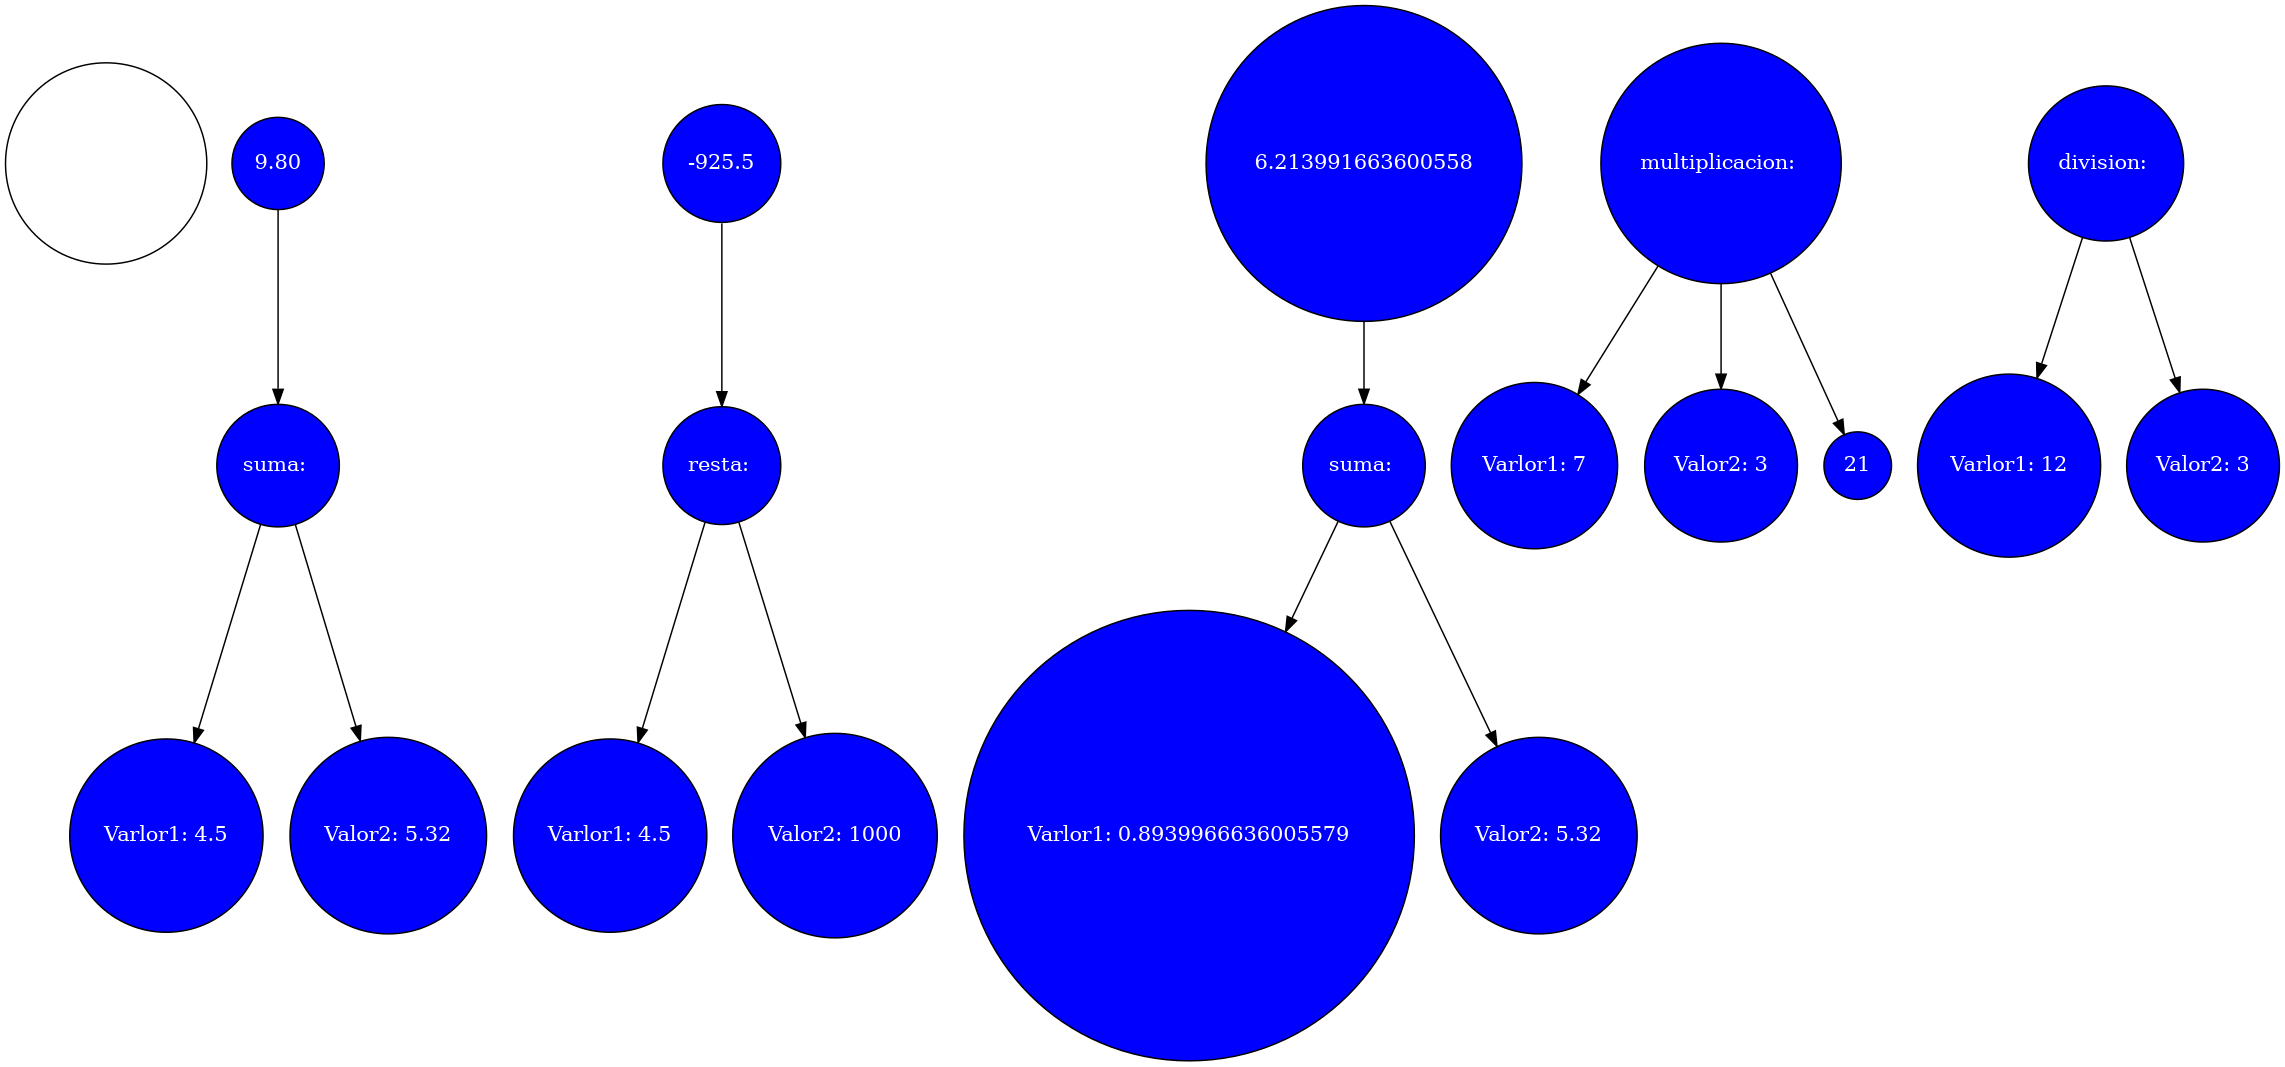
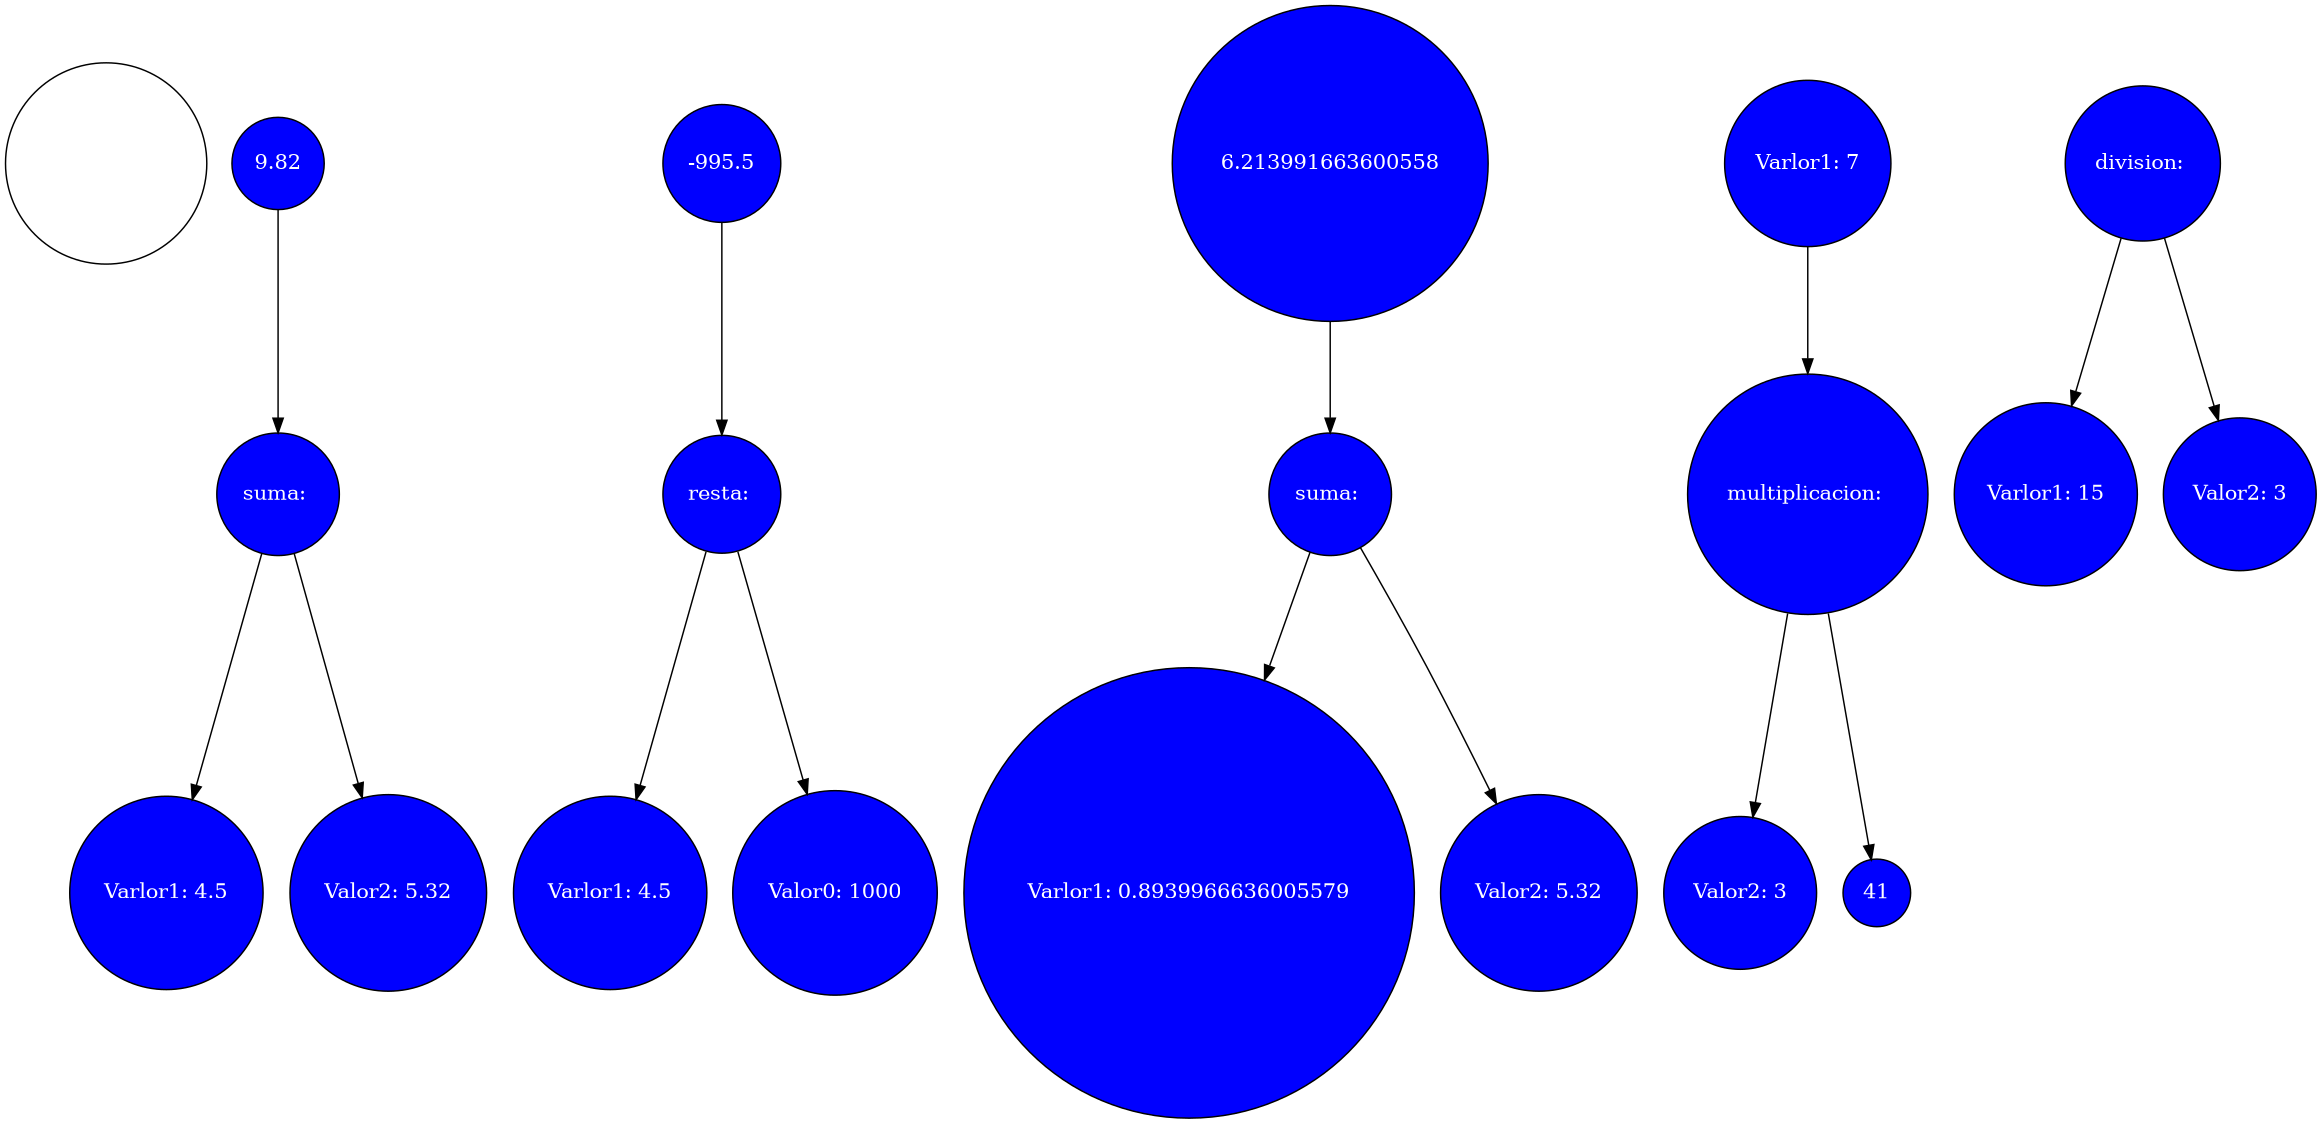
node "9.80": label "9.80" -> "9.82"
node "-925.5": label "-925.5" -> "-995.5"
edge "multiplicacion:" -> "Varlor1: 7": reversed
node "21": label "21" -> "41"
node "Varlor1: 12": label "Varlor1: 12" -> "Varlor1: 15"
node "Valor2: 1000": label "Valor2: 1000" -> "Valor0: 1000"
